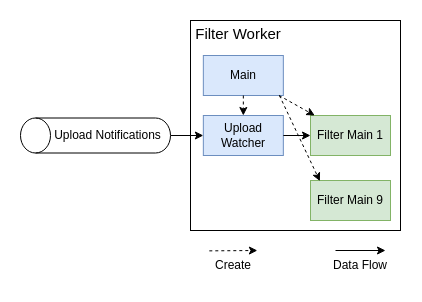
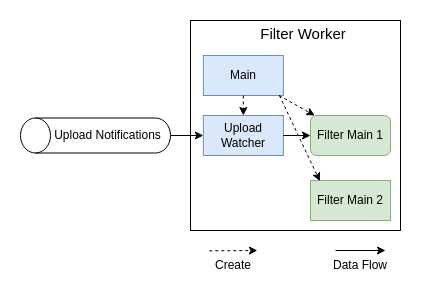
node "Filter Worker": moved (238, 33) -> (303, 33)
node "Filter Main 1": shape rectangle -> rounded rectangle
node "Filter Main 9": label "Filter Main 9" -> "Filter Main 2"
